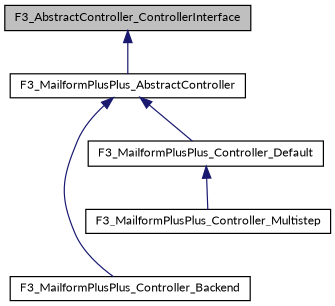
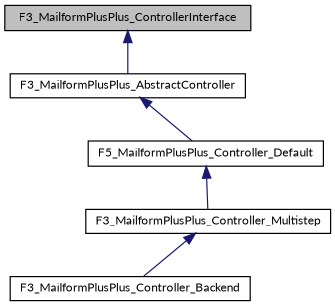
node "F3_AbstractController_ControllerInterface": label "F3_AbstractController_ControllerInterface" -> "F3_MailformPlusPlus_ControllerInterface"
node "F3_MailformPlusPlus_Controller_Default": label "F3_MailformPlusPlus_Controller_Default" -> "F5_MailformPlusPlus_Controller_Default"
edge "F3_MailformPlusPlus_Controller_Backend" -> "F3_MailformPlusPlus_AbstractController": now "F3_MailformPlusPlus_Controller_Backend" -> "F3_MailformPlusPlus_Controller_Multistep"
